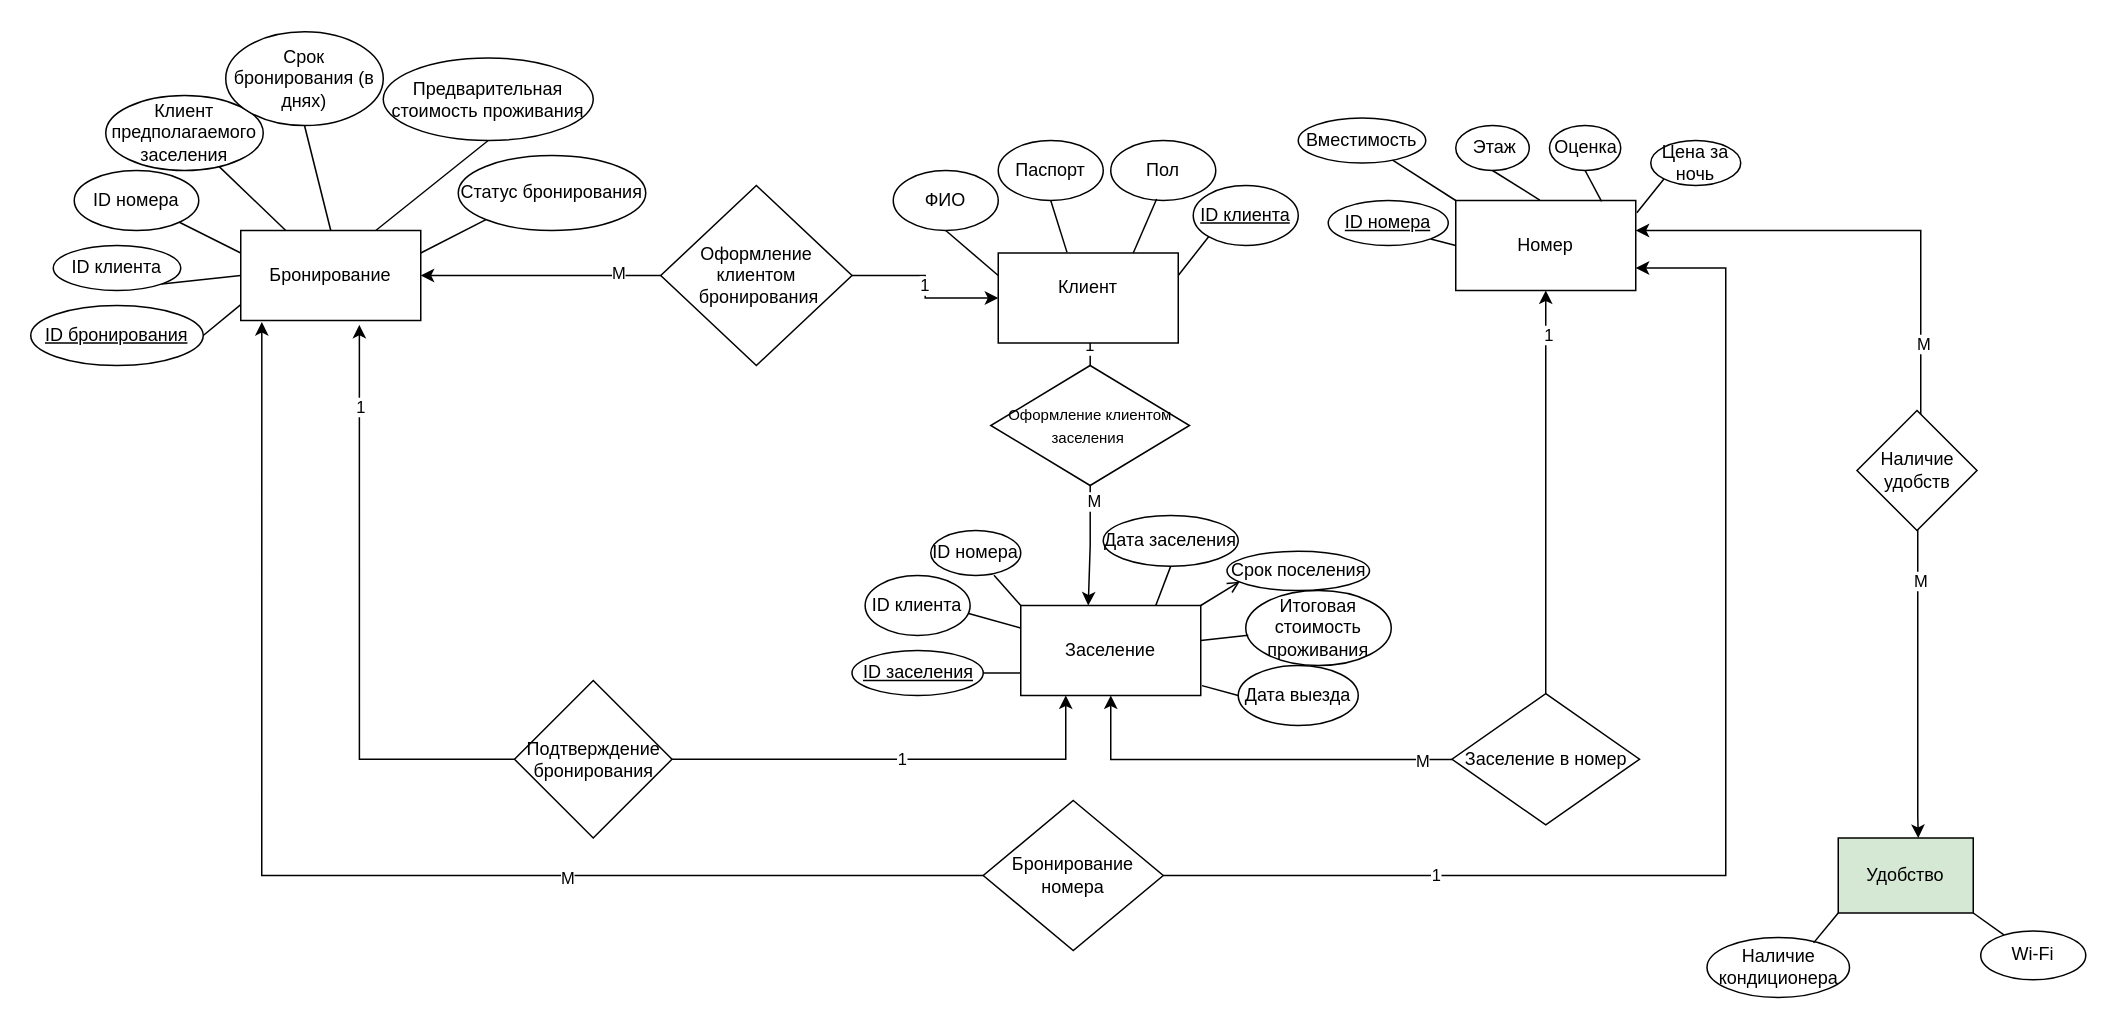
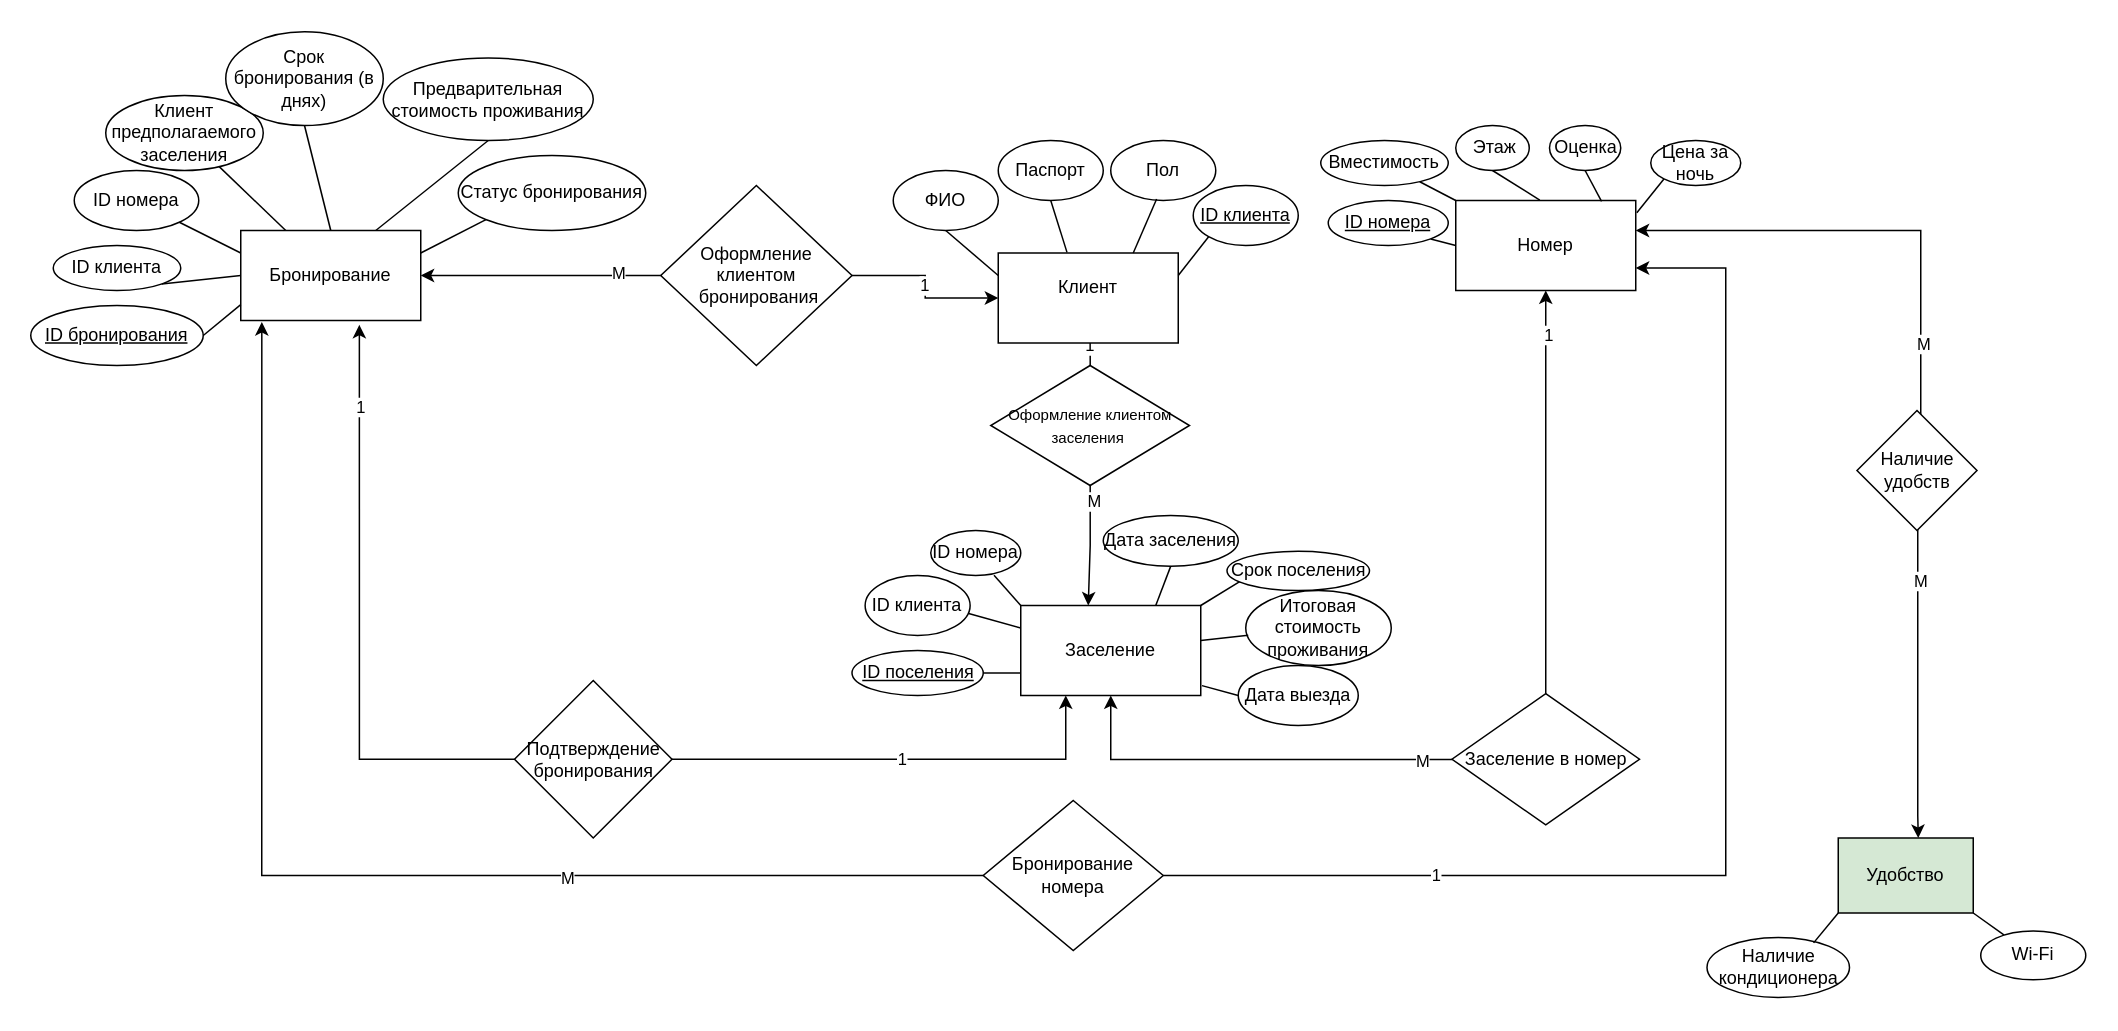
node "Вместимость": moved (1362, 140) -> (1385, 163)
edge "Заселение" -> "Срок поселения": arrowhead open -> none
node "ID заселения": label "ID заселения" -> "ID поселения"
